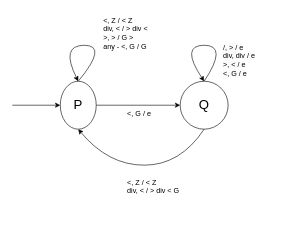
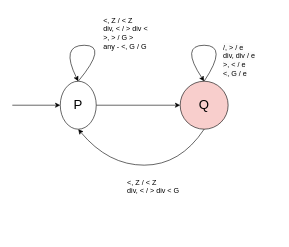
node "Q": fillcolor #ffffff -> #f8cecc
node "<, G / e": removed
